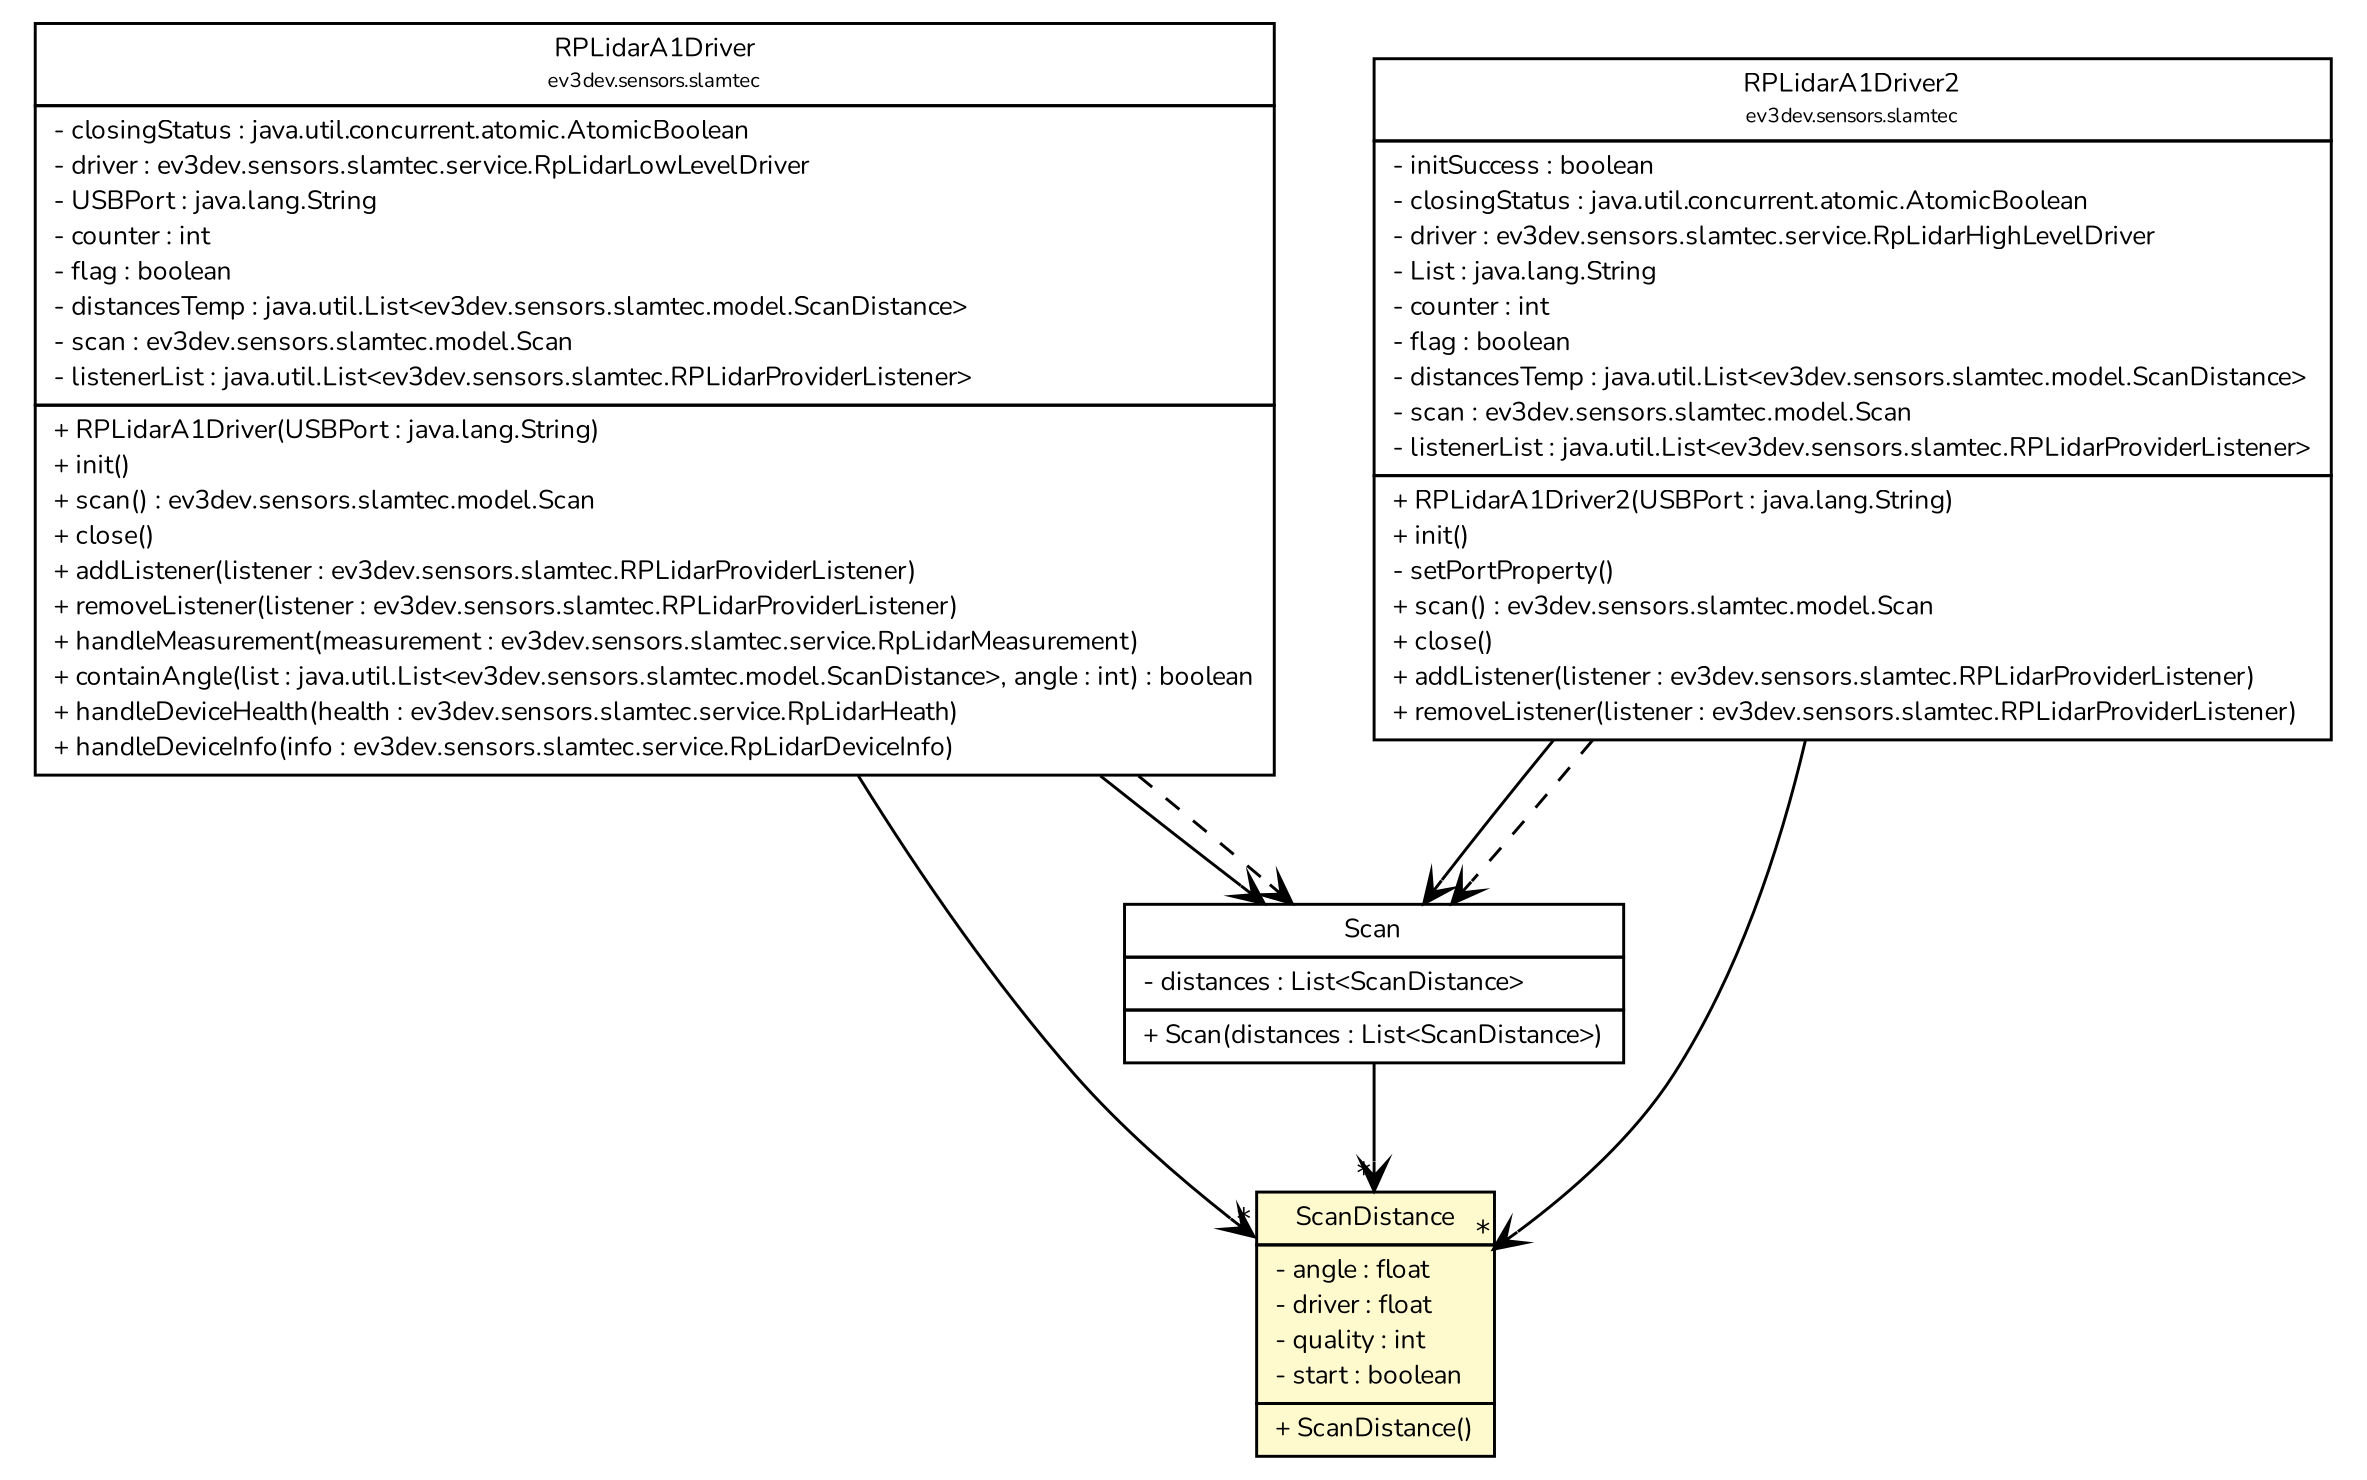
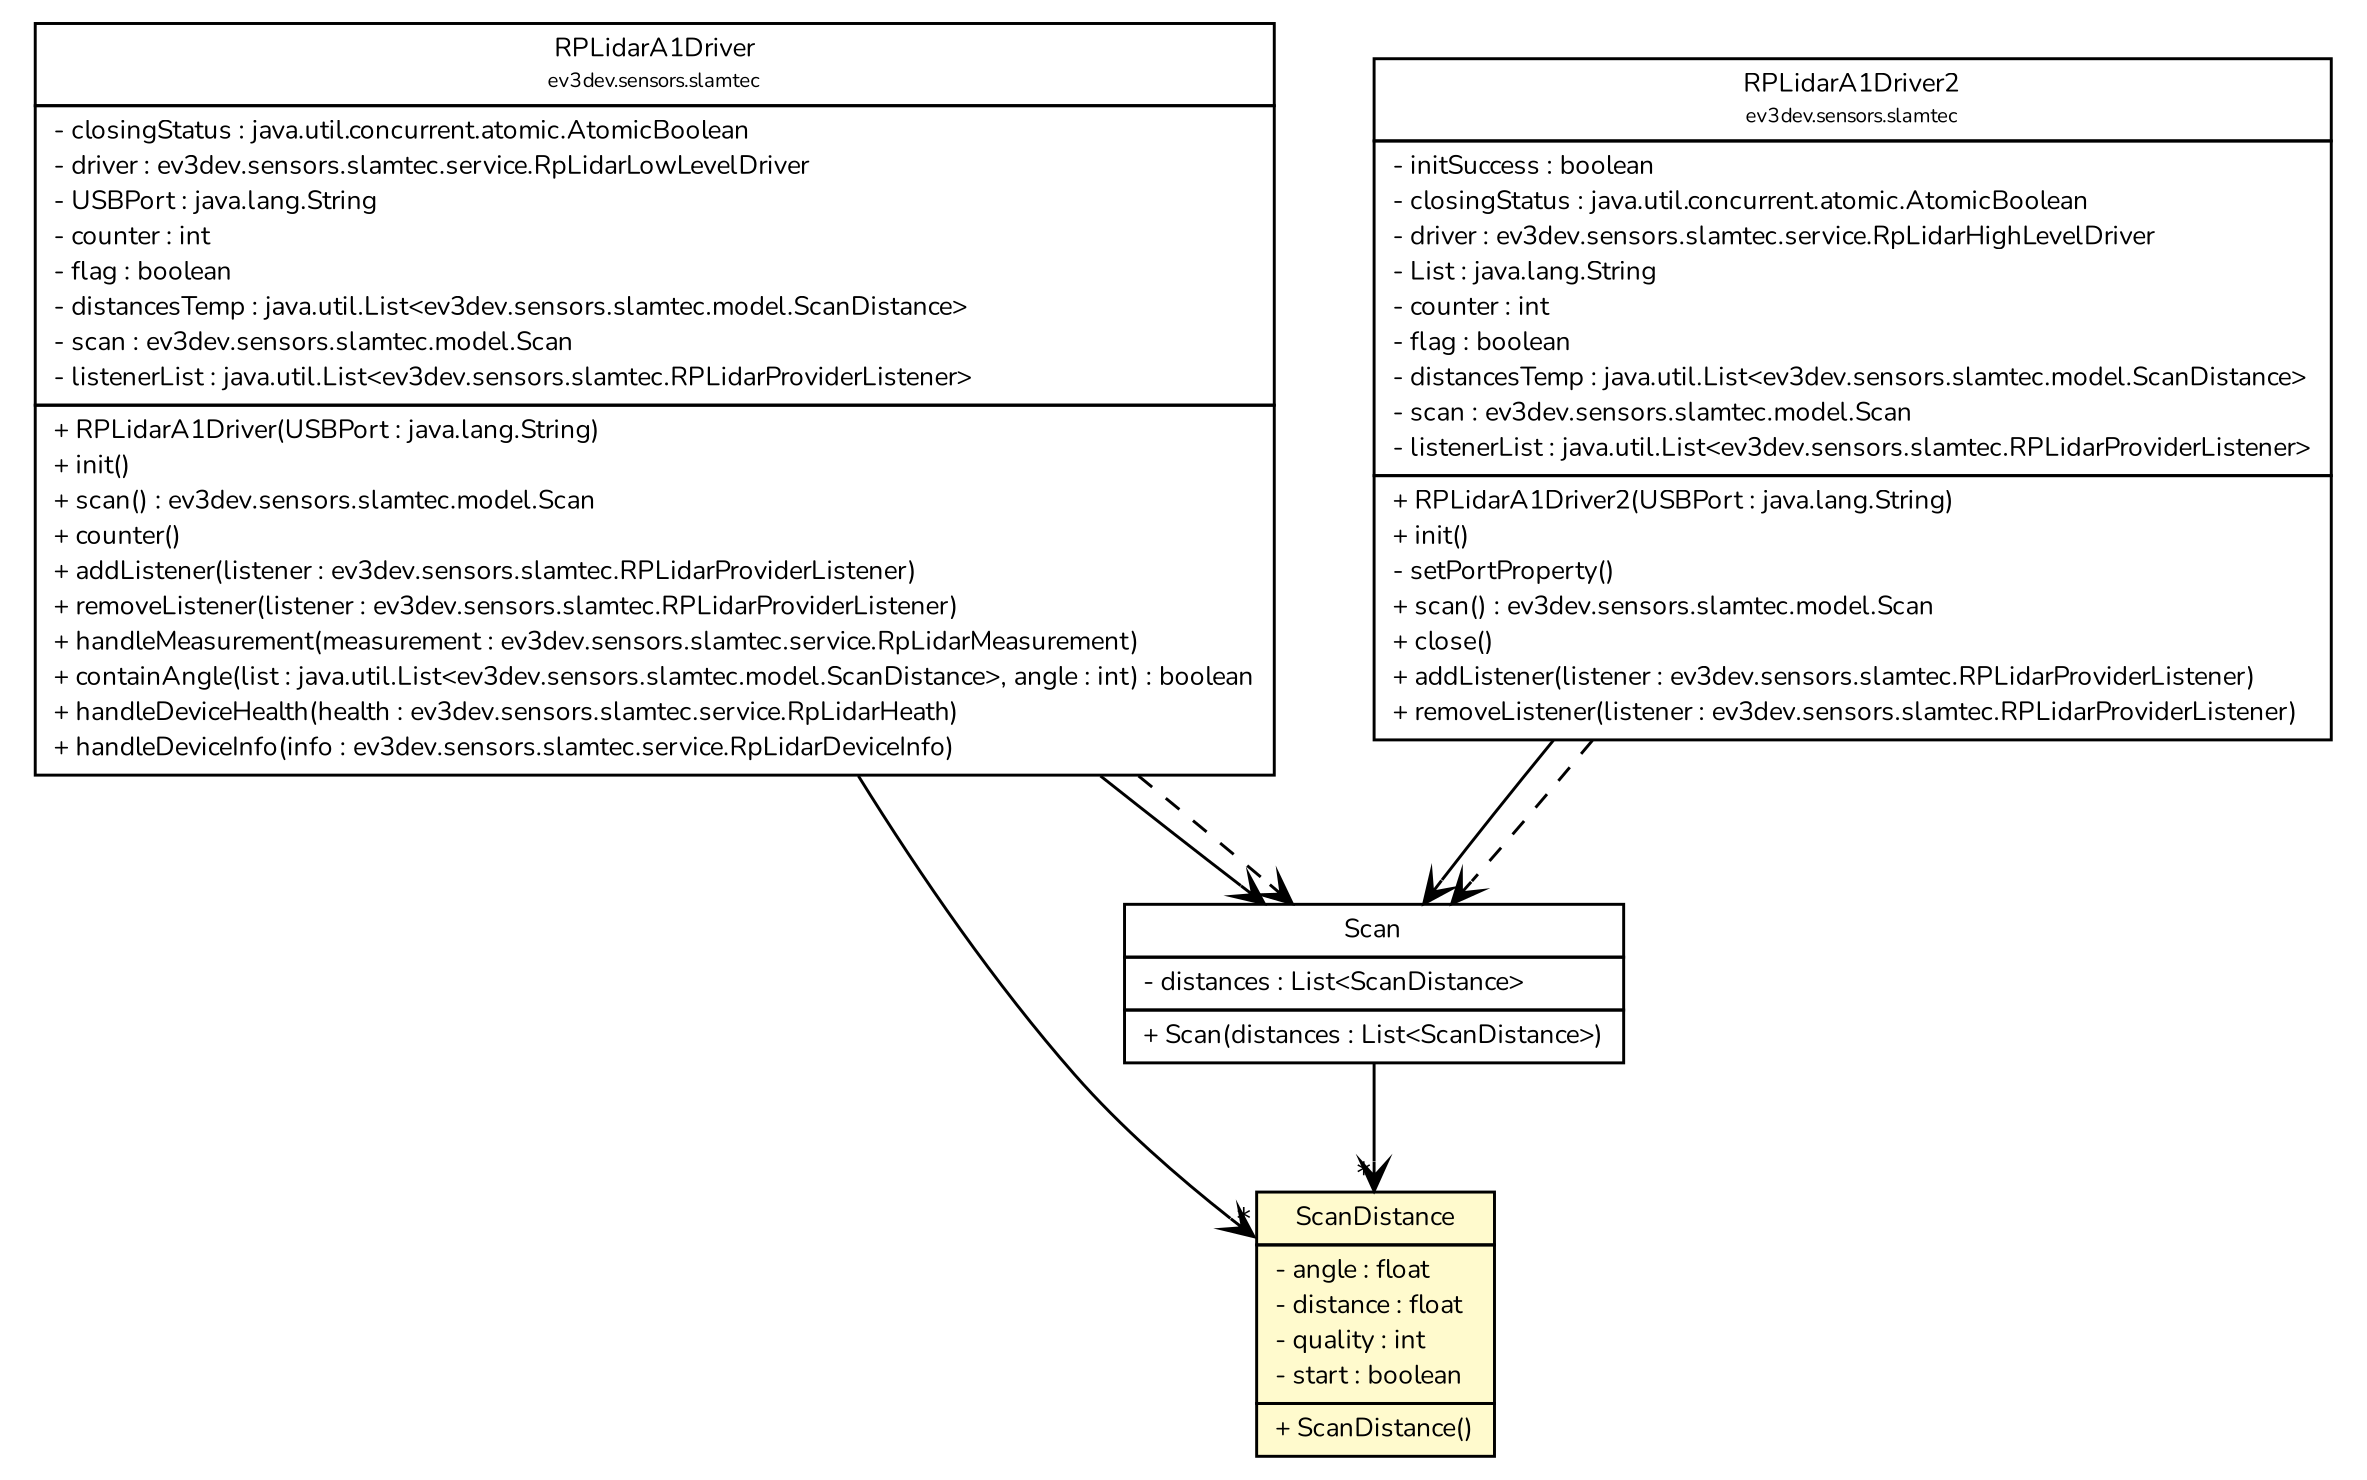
node "RPLidarA1Driver": text "+ close()" -> "+ counter()"
edge "RPLidarA1Driver2" -> "ScanDistance": removed
node "ScanDistance": text "- driver : float" -> "- distance : float"
